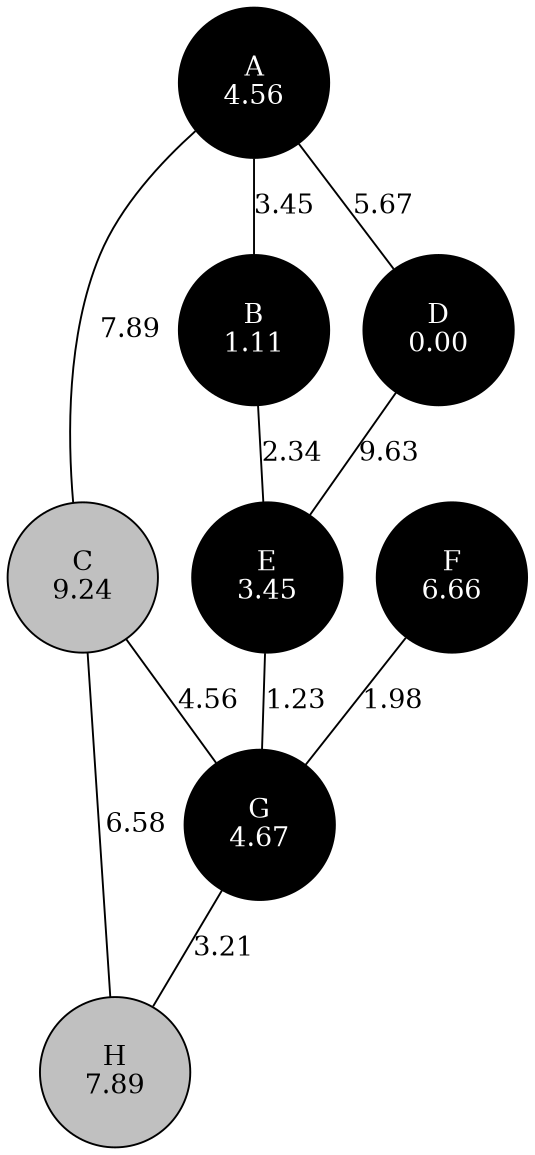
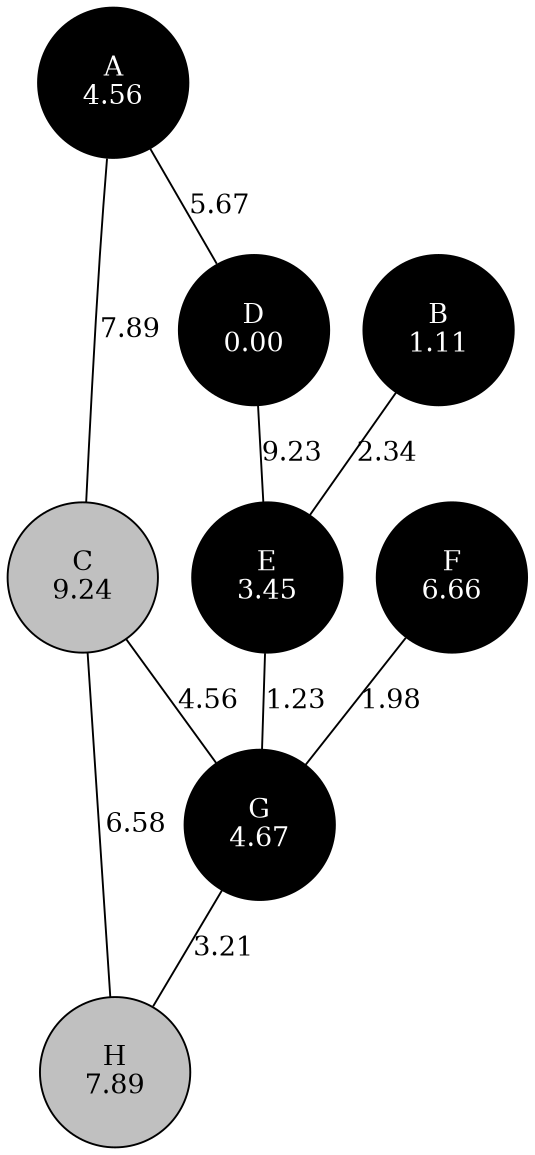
edge "A 4.56" -- "B 1.11": removed, label "3.45"
edge "D 0.00" -- "E 3.45": label "9.63" -> "9.23"
